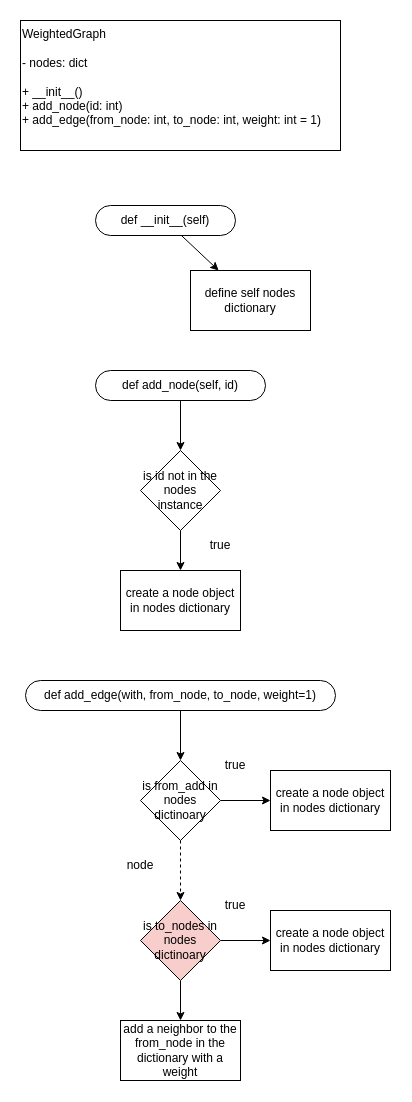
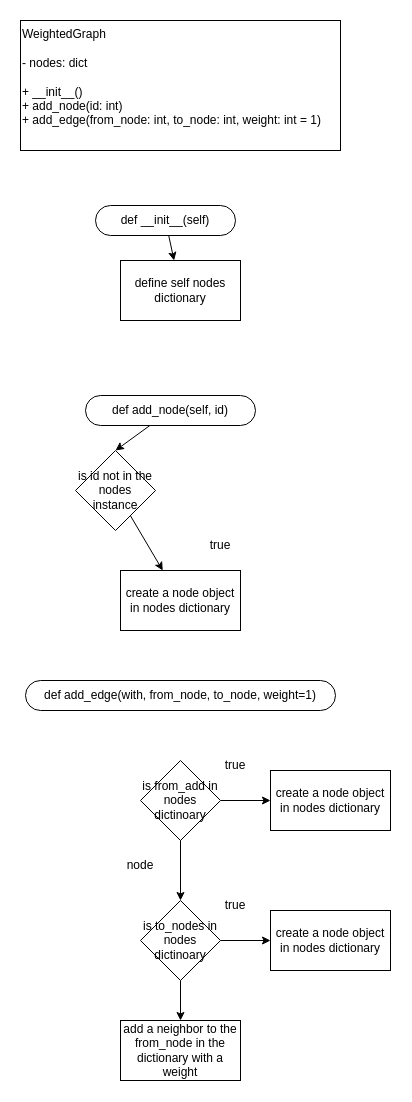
node "define self nodes dictionary": moved (251, 301) -> (181, 291)
node "def add_node(self, id)": moved (181, 386) -> (171, 411)
node "is id not in the nodes instance": moved (181, 491) -> (116, 491)
edge "def add_edge(with, from_node, to_node, weight=1)" -> "is from_add in nodes dictinoary": removed
edge "is from_add in nodes dictinoary" -> "is to_nodes in nodes dictinoary": style dashed -> solid
node "is to_nodes in nodes dictinoary": fillcolor #f8cecc -> #ffffff
